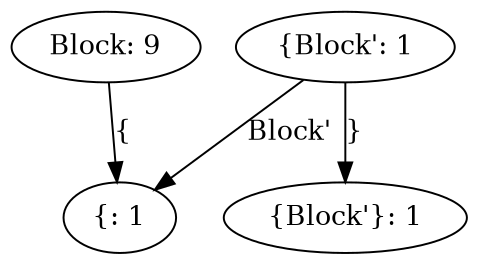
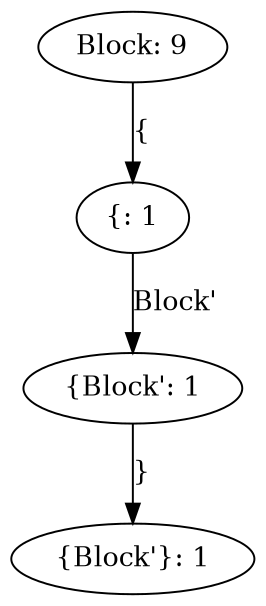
edge "{Block': 1" -> "{: 1": reversed
